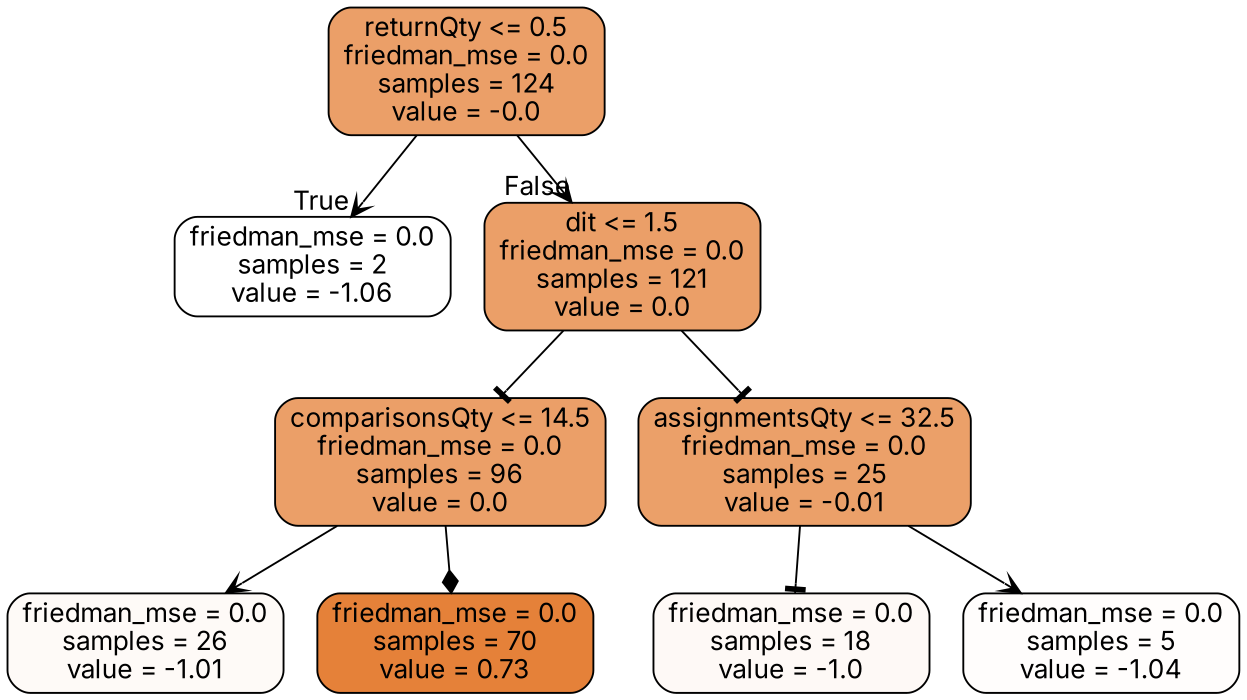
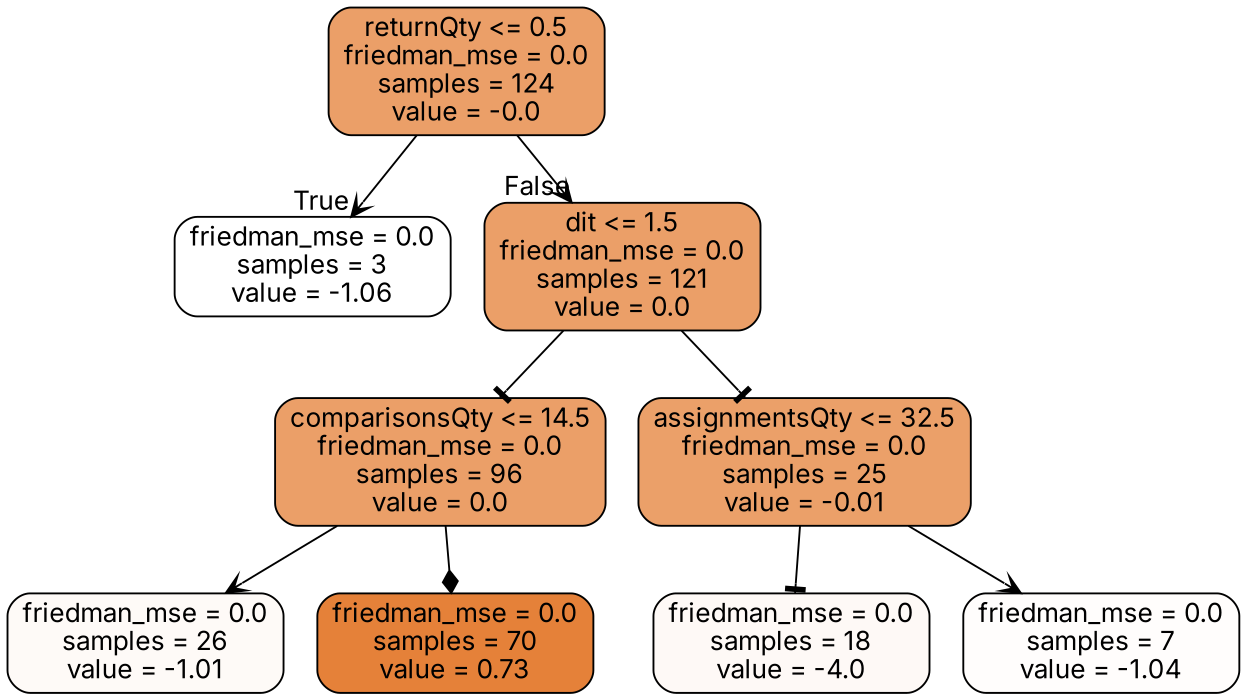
node "friedman_mse = 0.0 samples = 2 value = -1.06": label "friedman_mse = 0.0 samples = 2 value = -1.06" -> "friedman_mse = 0.0 samples = 3 value = -1.06"
node "friedman_mse = 0.0 samples = 18 value = -1.0": label "friedman_mse = 0.0 samples = 18 value = -1.0" -> "friedman_mse = 0.0 samples = 18 value = -4.0"
node "friedman_mse = 0.0 samples = 5 value = -1.04": label "friedman_mse = 0.0 samples = 5 value = -1.04" -> "friedman_mse = 0.0 samples = 7 value = -1.04"
